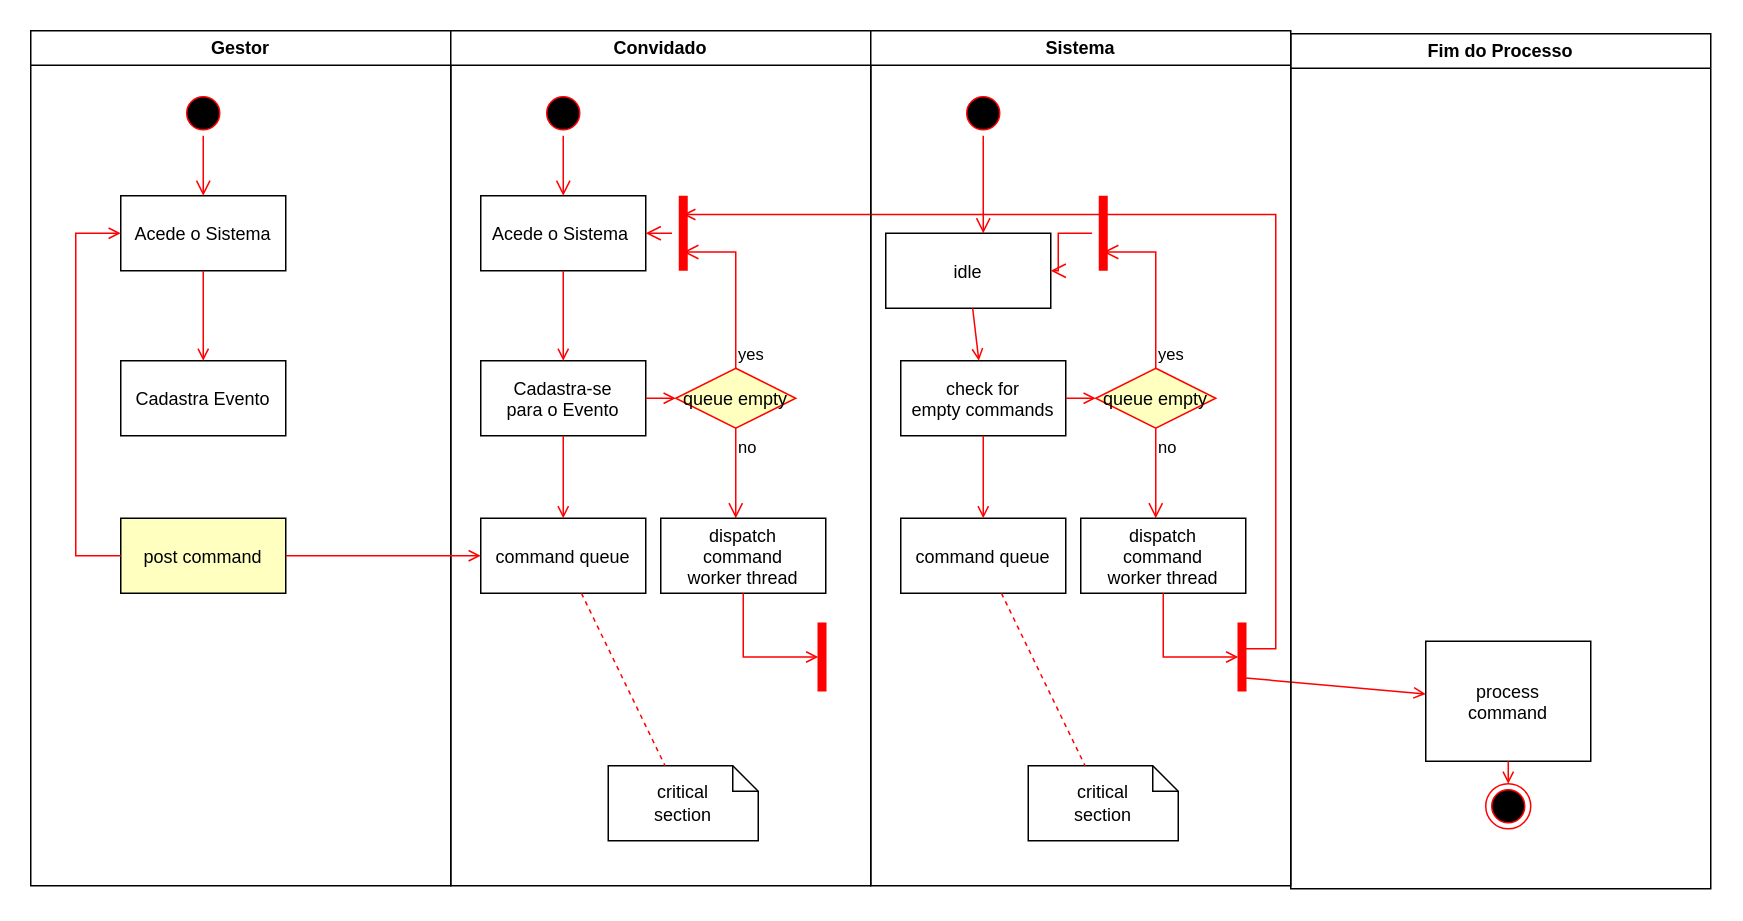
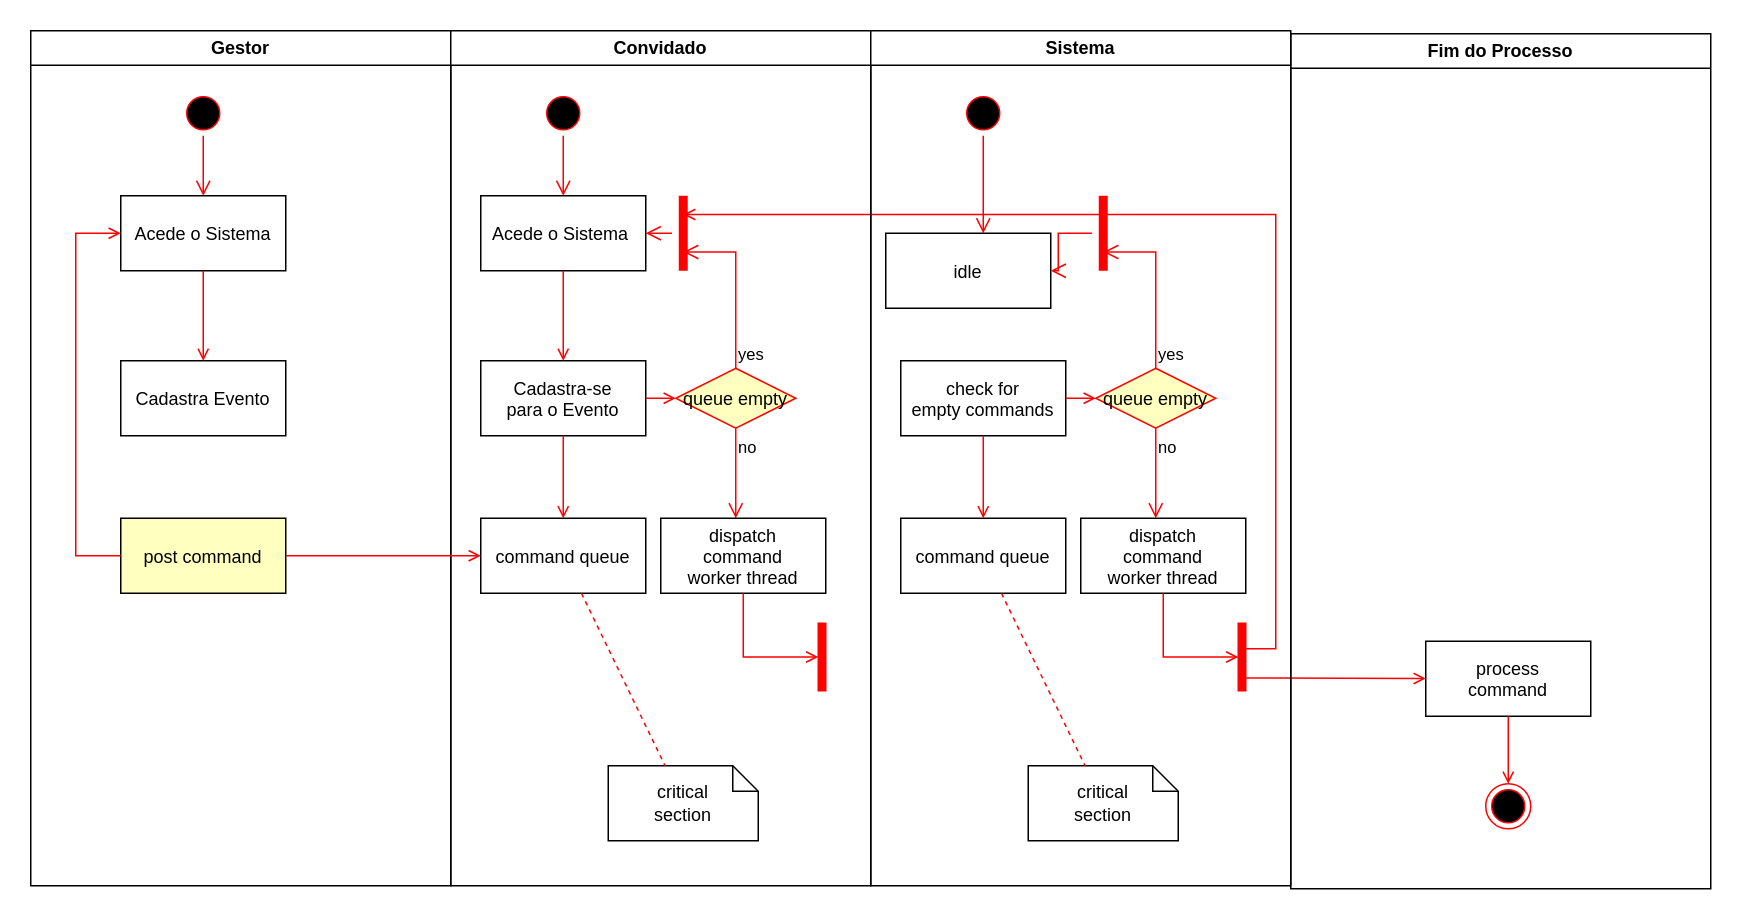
edge "idle" -> "check for empty commands": removed
node "process command": size 165x120 -> 165x75
